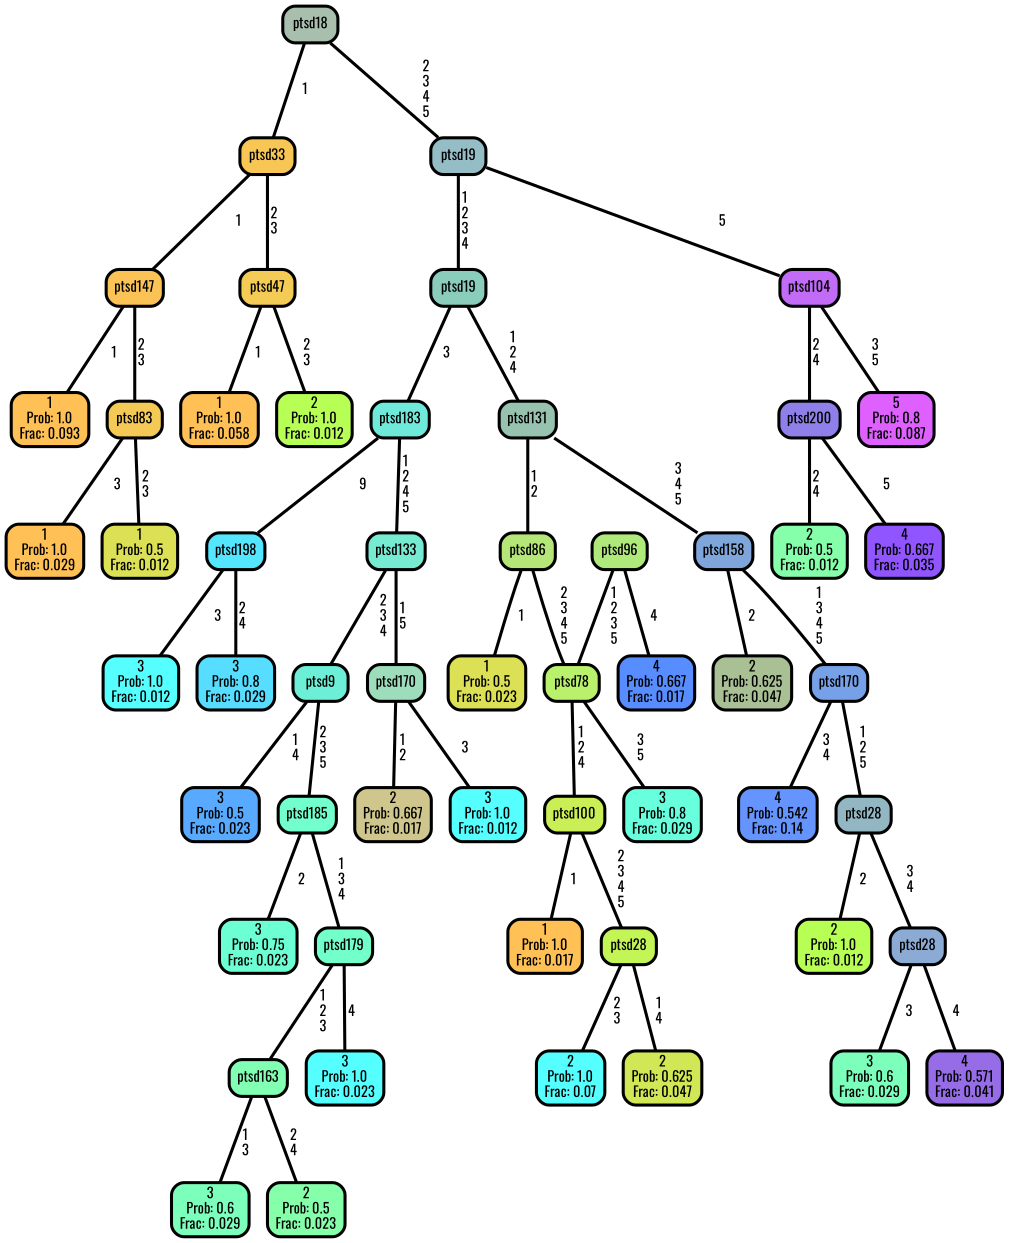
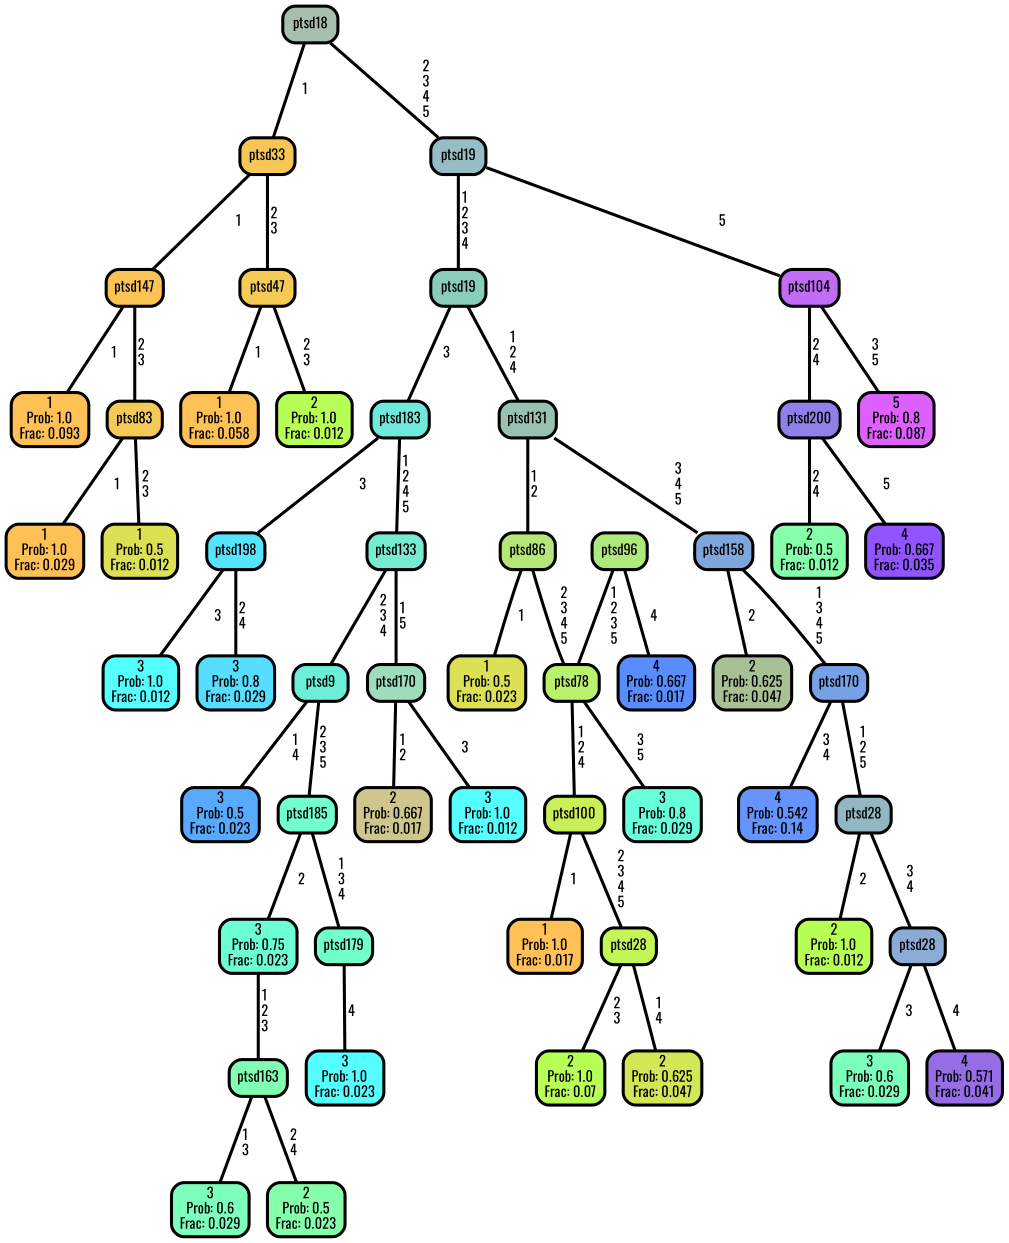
edge "ptsd83" -- "1 Prob: 1.0 Frac: 0.029": label " 3" -> " 1"
edge "ptsd183" -- "ptsd198": label " 9" -> " 3"
edge "ptsd179" -- "ptsd163": now "3 Prob: 0.75 Frac: 0.023" -- "ptsd163"
node "2 Prob: 1.0 Frac: 0.07": fillcolor #55ffff -> #b8ff55
